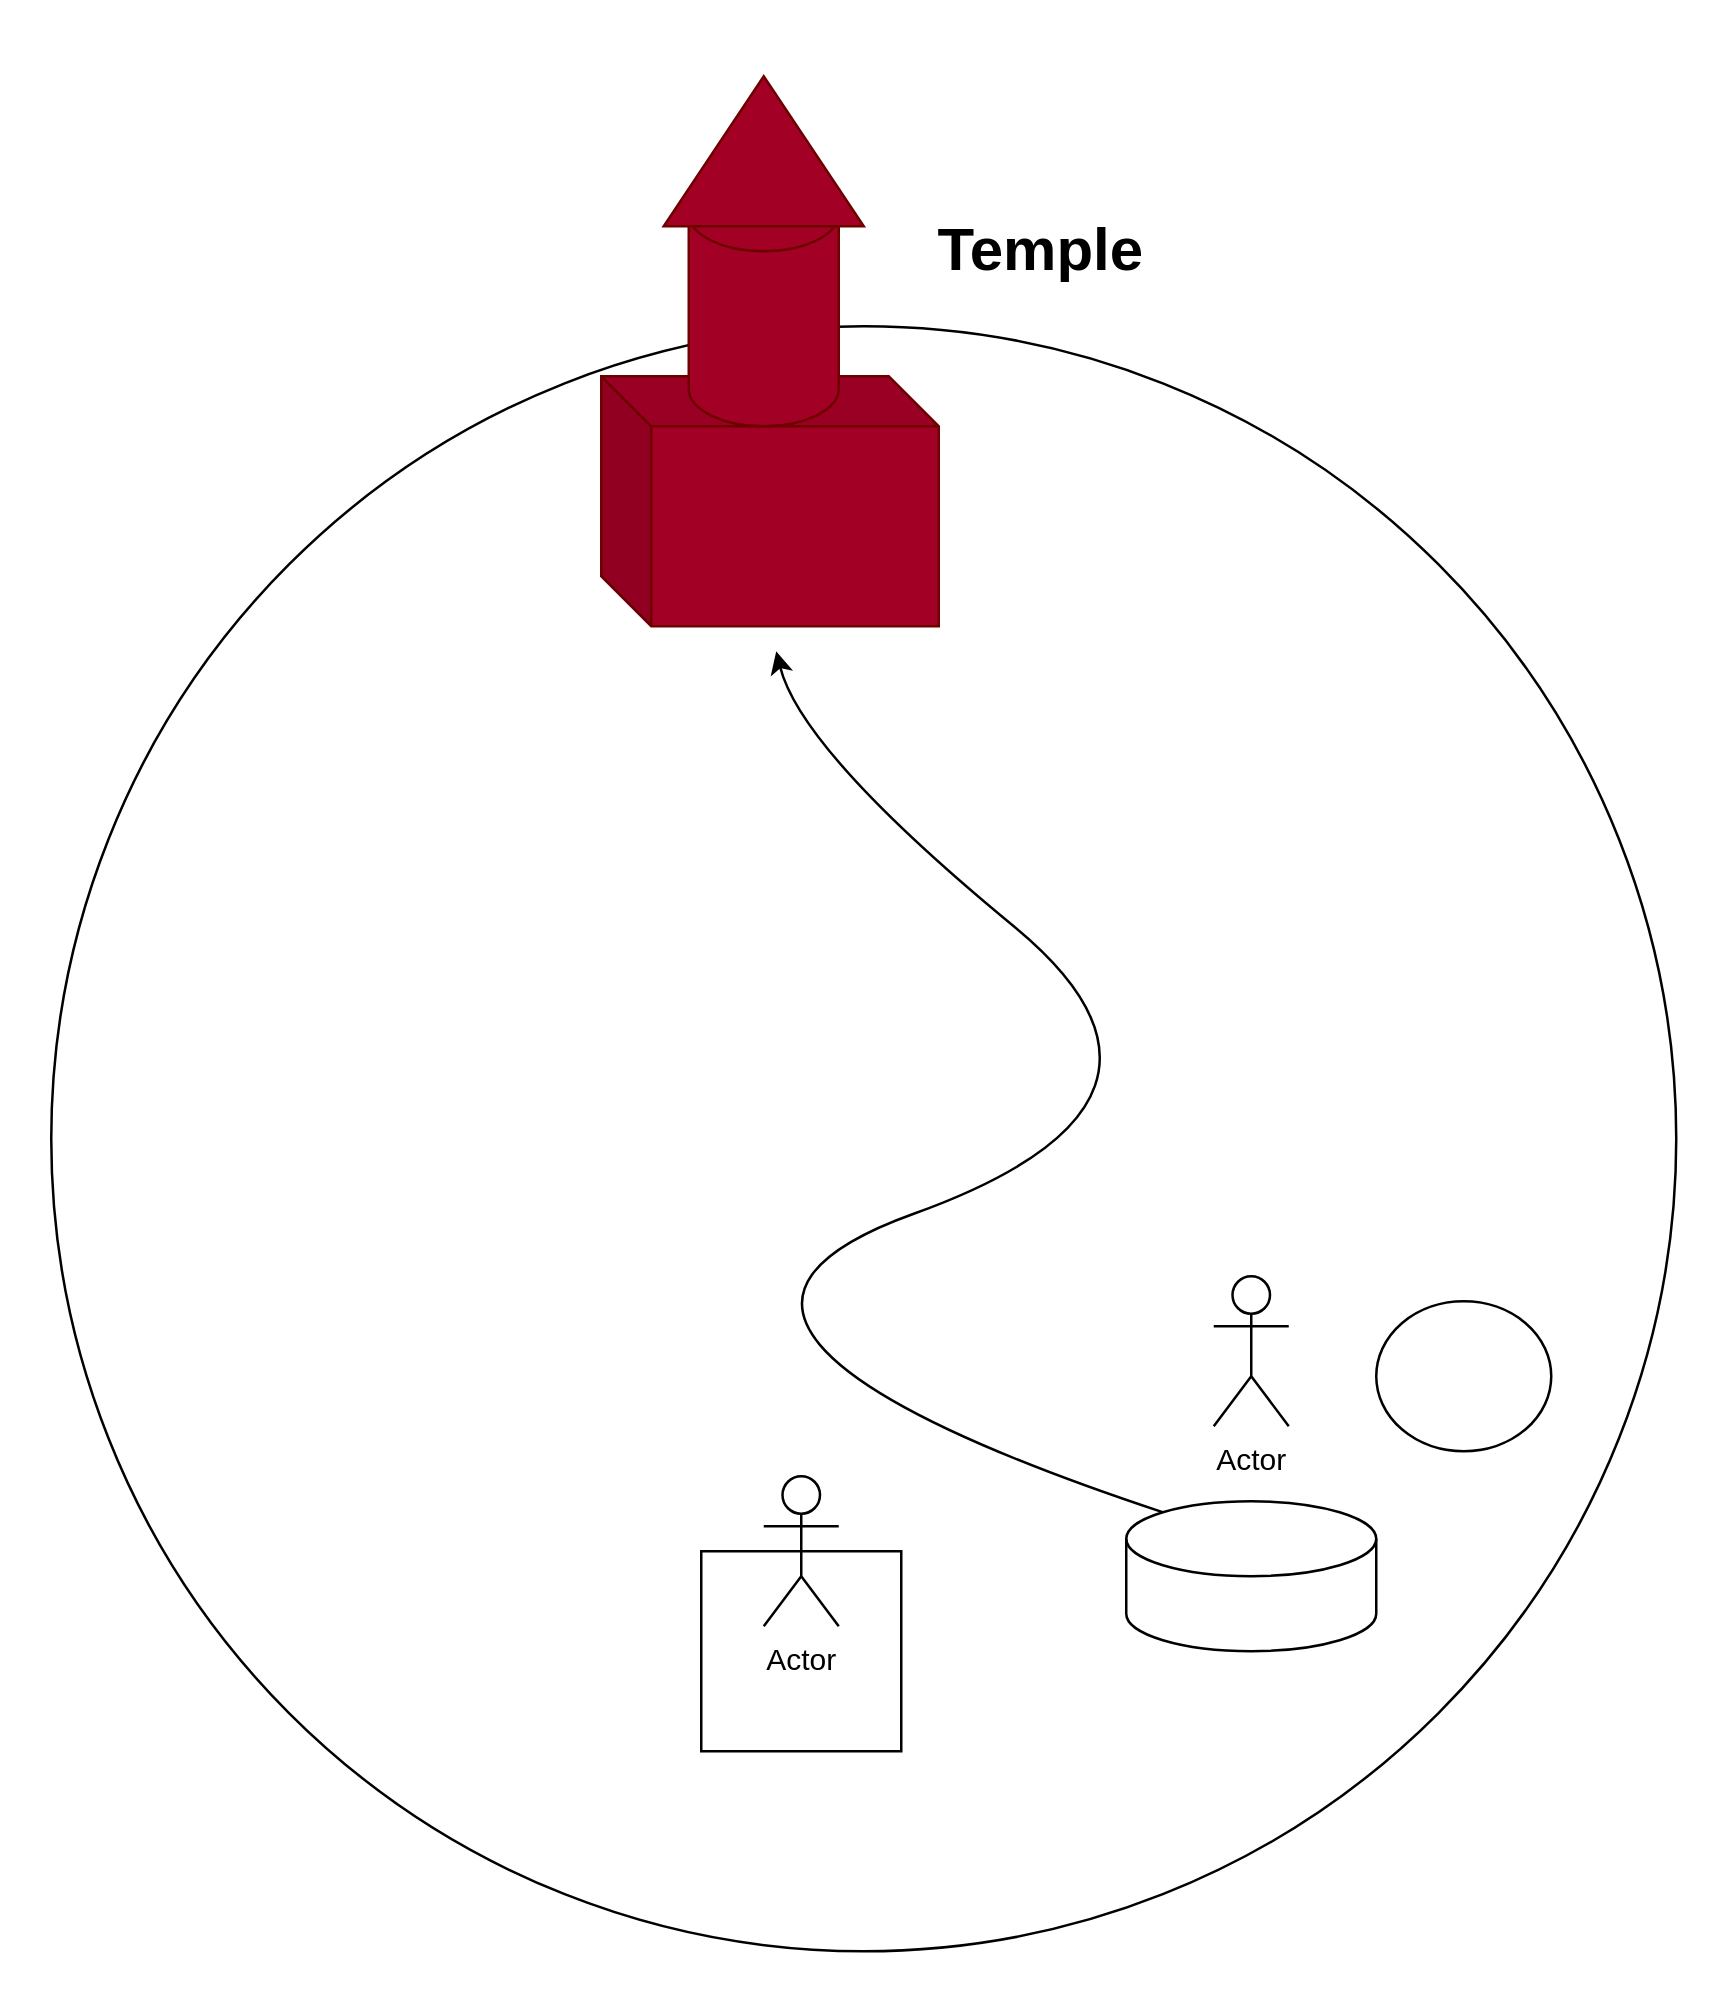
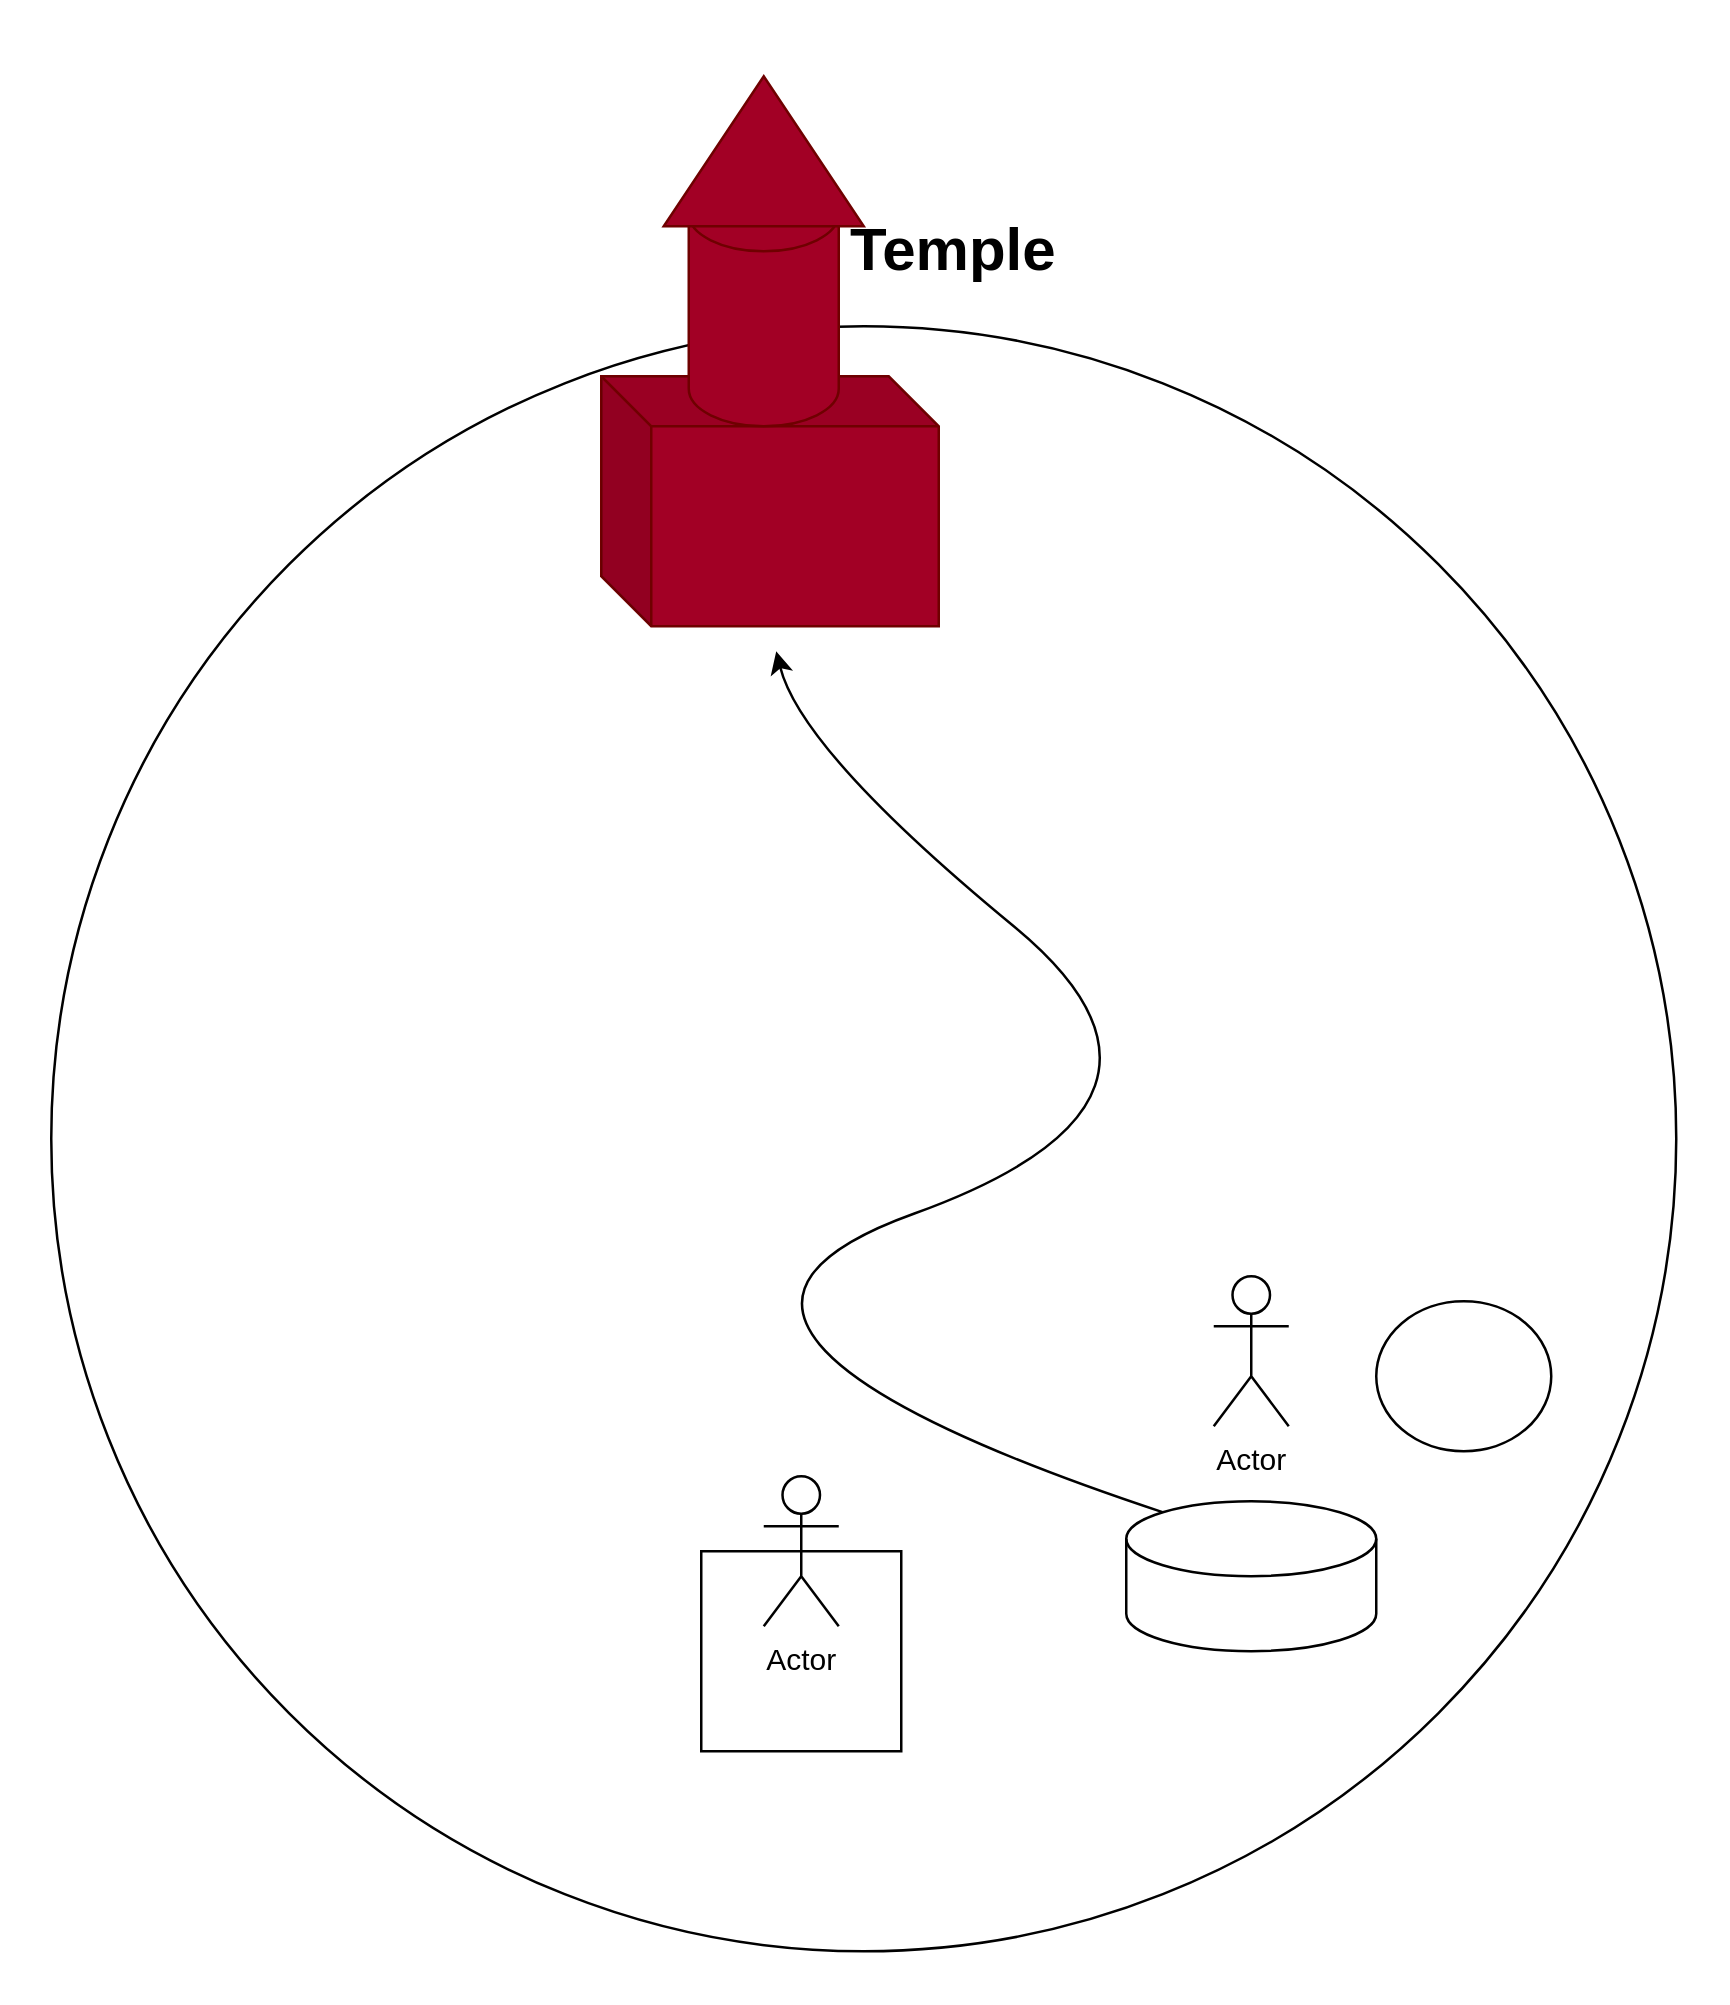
node "Temple": moved (1039, 251) -> (951, 251)
